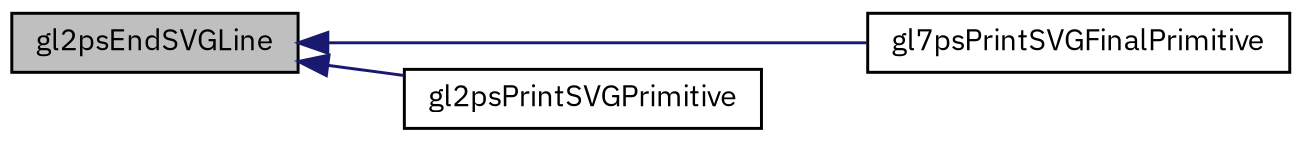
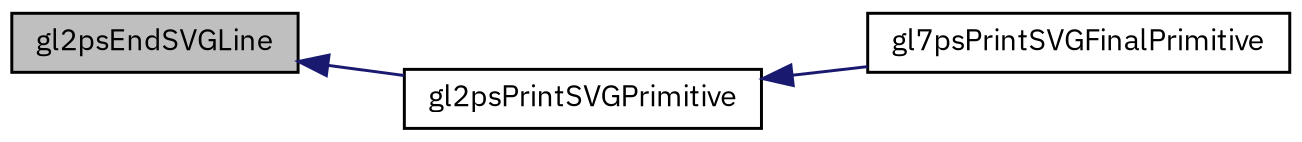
edge "gl7psPrintSVGFinalPrimitive" -> "gl2psEndSVGLine": now "gl7psPrintSVGFinalPrimitive" -> "gl2psPrintSVGPrimitive"
